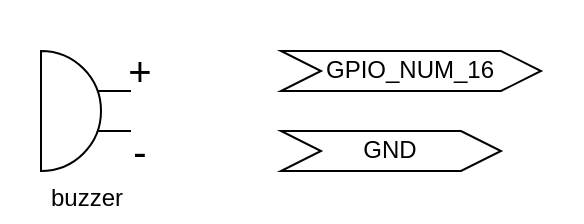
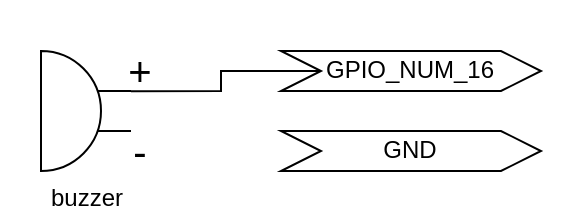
edge "GPIO_NUM_16" -- "buzzer": added
node "GND": size 220x40 -> 260x40
